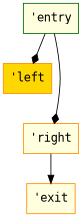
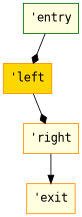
edge "'entry" -> "'right": now "'left" -> "'right"
